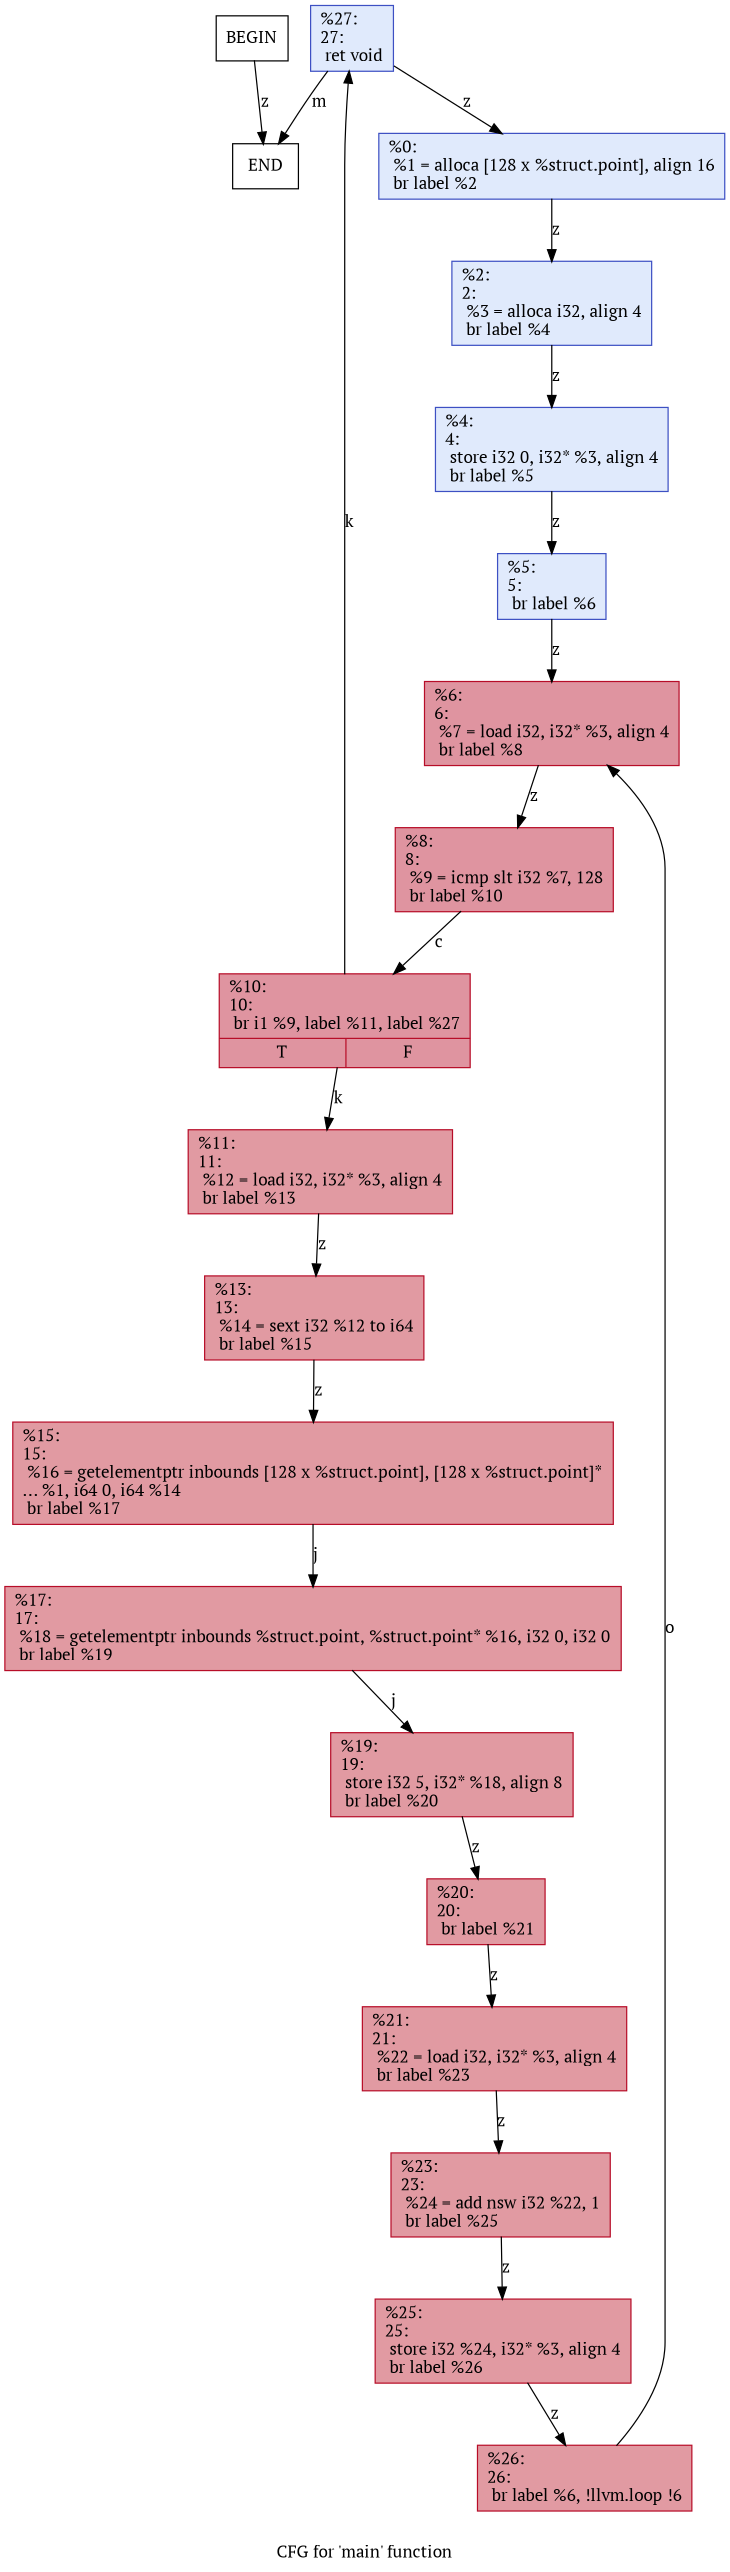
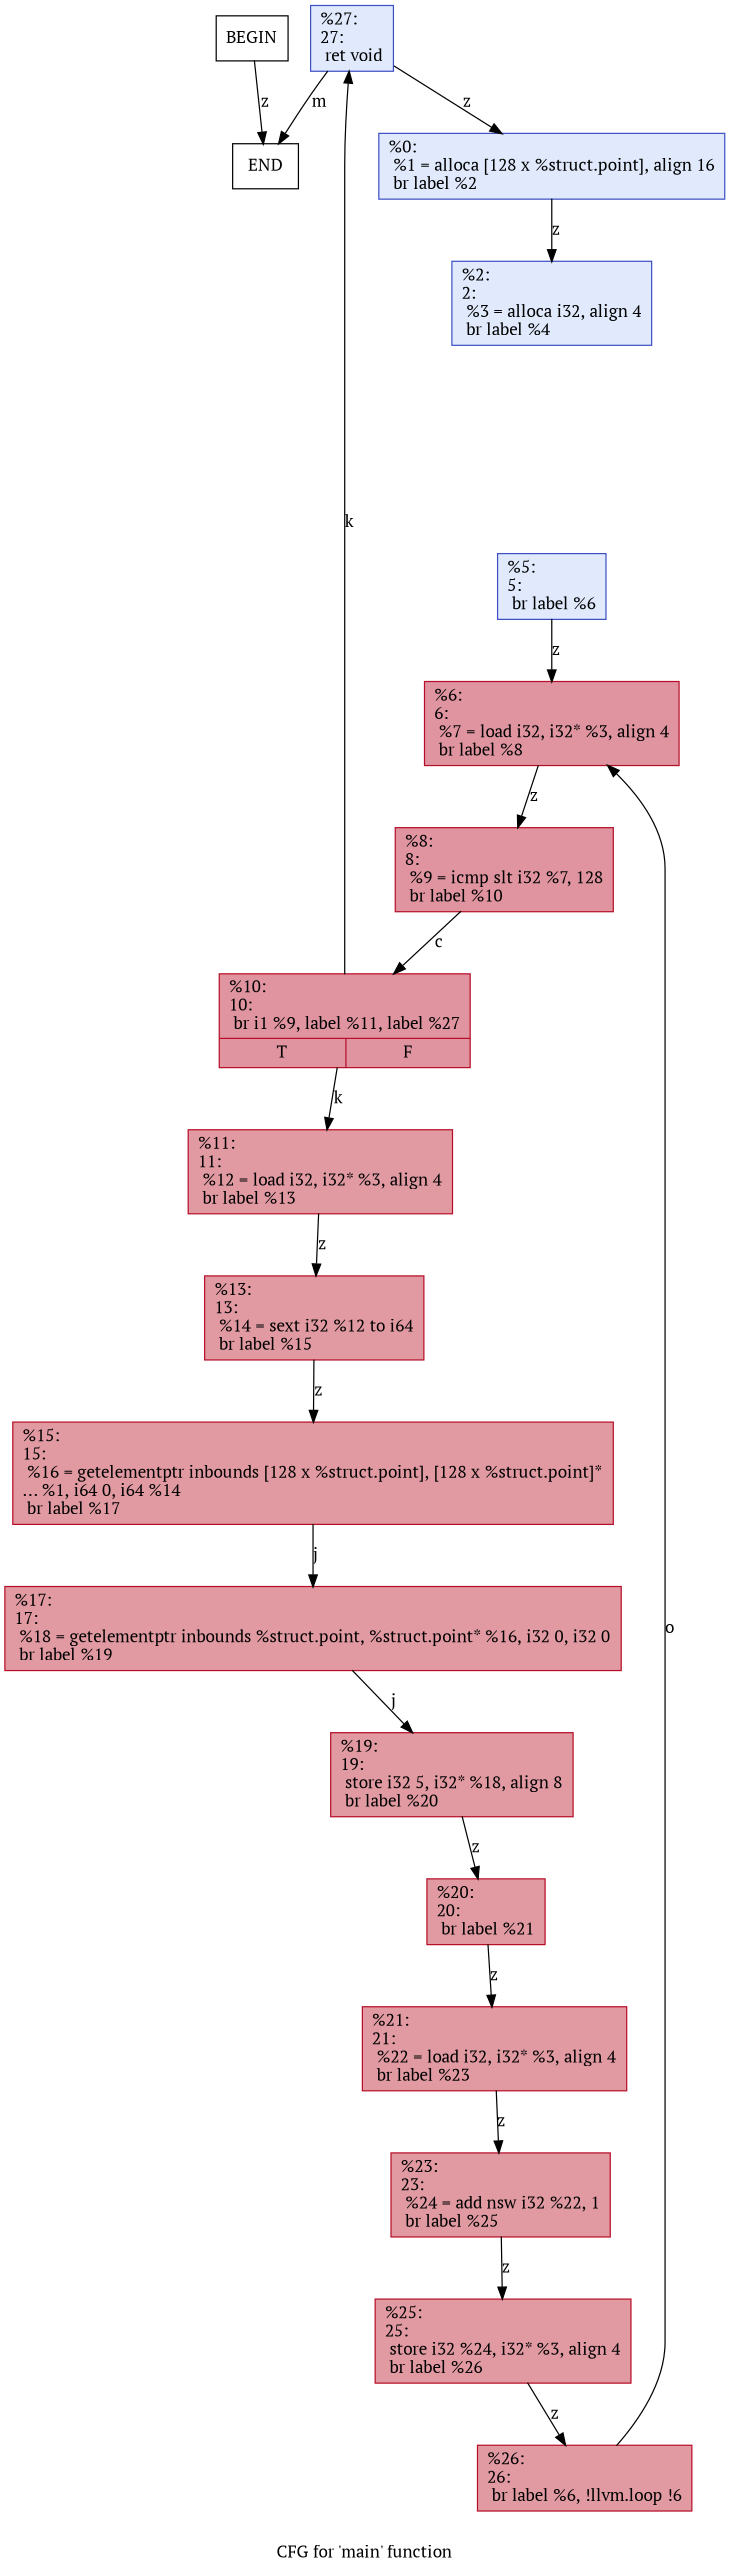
node "%4:": removed
